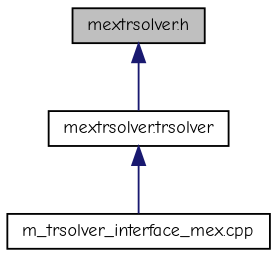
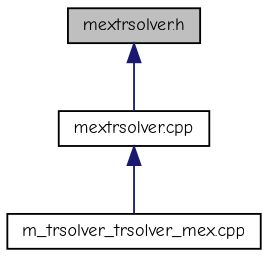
node "mextrsolver.trsolver": label "mextrsolver.trsolver" -> "mextrsolver.cpp"
node "m_trsolver_interface_mex.cpp": label "m_trsolver_interface_mex.cpp" -> "m_trsolver_trsolver_mex.cpp"
